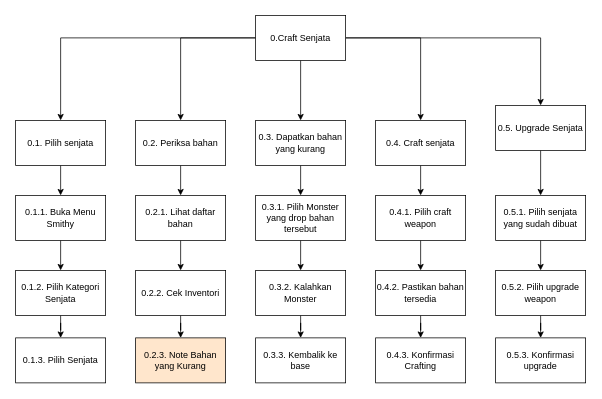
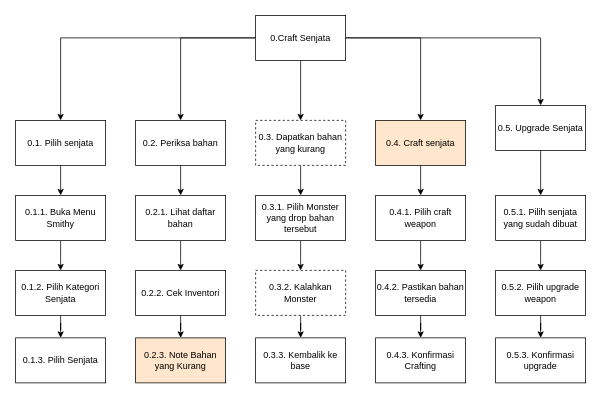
node "0.3. Dapatkan bahan yang kurang": style solid -> dashed
node "0.4. Craft senjata": fillcolor #ffffff -> #ffe6cc
node "0.3.2. Kalahkan Monster": style solid -> dashed
